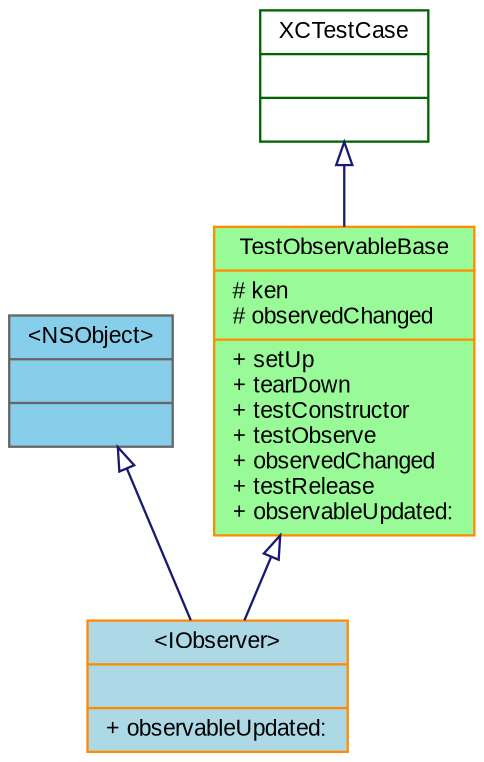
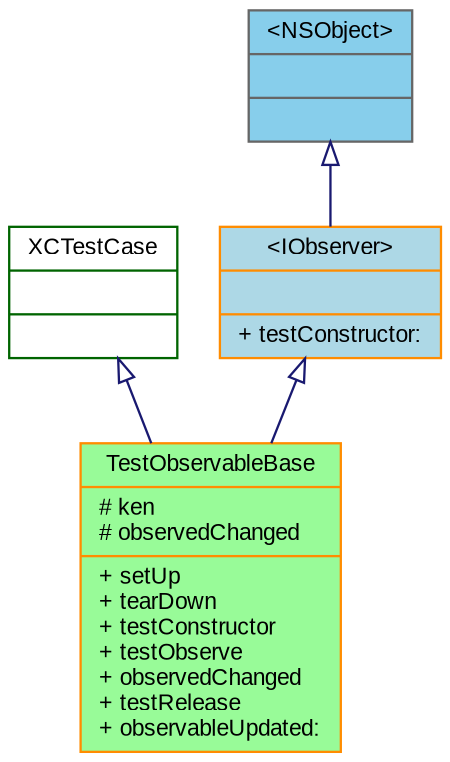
edge "<IObserver>" -> "TestObservableBase": reversed
node "<IObserver>": text "+ observableUpdated:" -> "+ testConstructor:"
